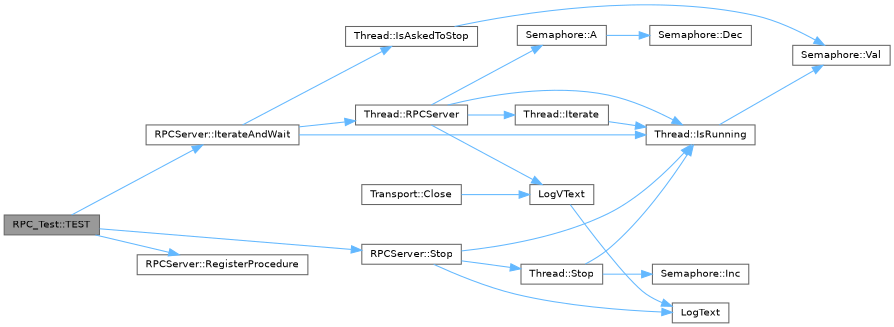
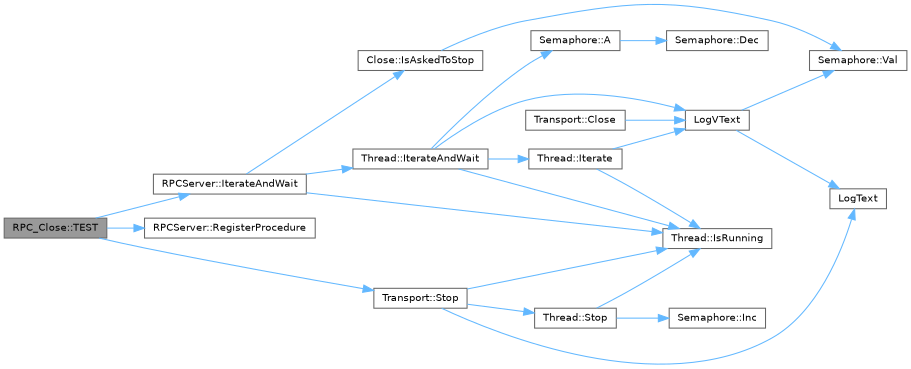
node "Thread::IsAskedToStop": label "Thread::IsAskedToStop" -> "Close::IsAskedToStop"
edge "Thread::IsRunning" -> "Semaphore::Val": now "LogVText" -> "Semaphore::Val"
node "Thread::RPCServer": label "Thread::RPCServer" -> "Thread::IterateAndWait"
edge "Thread::Iterate" -> "LogVText": added
node "RPC_Test::TEST": label "RPC_Test::TEST" -> "RPC_Close::TEST"
node "RPCServer::Stop": label "RPCServer::Stop" -> "Transport::Stop"
